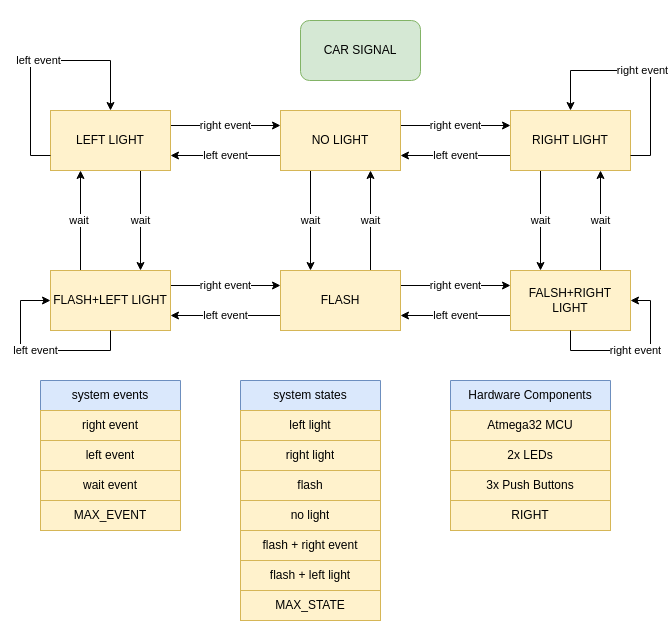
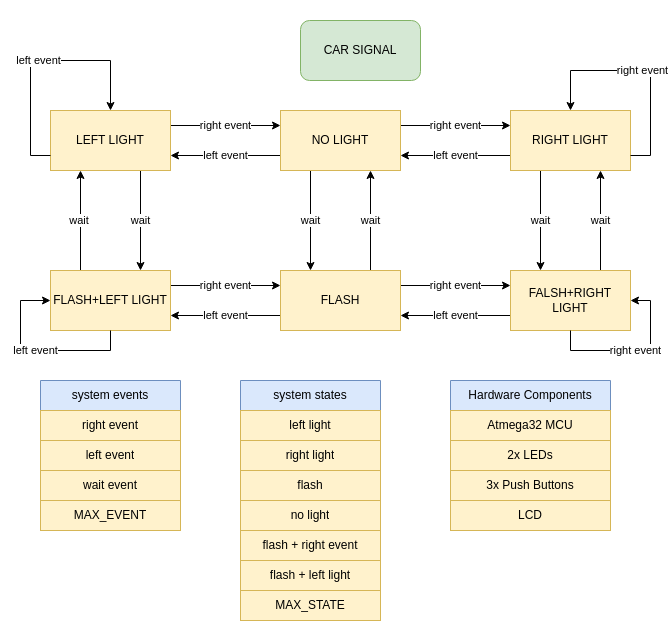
node "RIGHT": label "RIGHT" -> "LCD"
